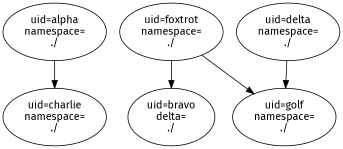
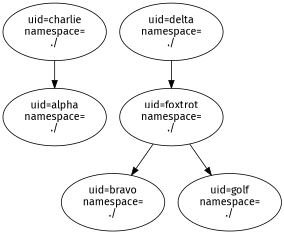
edge "uid=alpha namespace= ./" -> "uid=charlie namespace= ./": reversed
edge "uid=delta namespace= ./" -> "uid=golf namespace= ./": now "uid=delta namespace= ./" -> "uid=foxtrot namespace= ./"
node "uid=bravo delta= ./": label "uid=bravo delta= ./" -> "uid=bravo namespace= ./"
